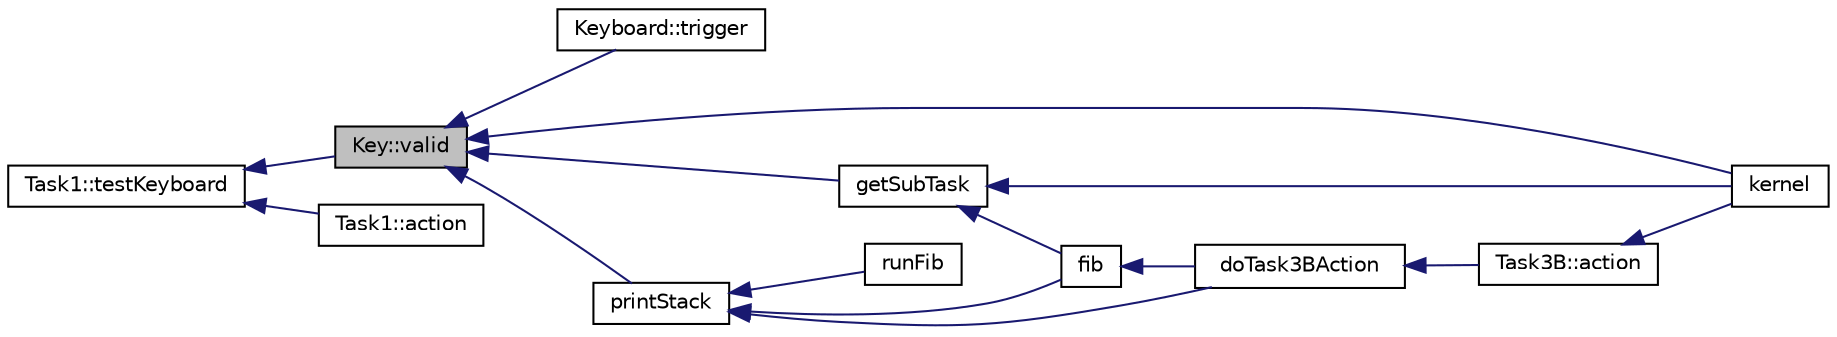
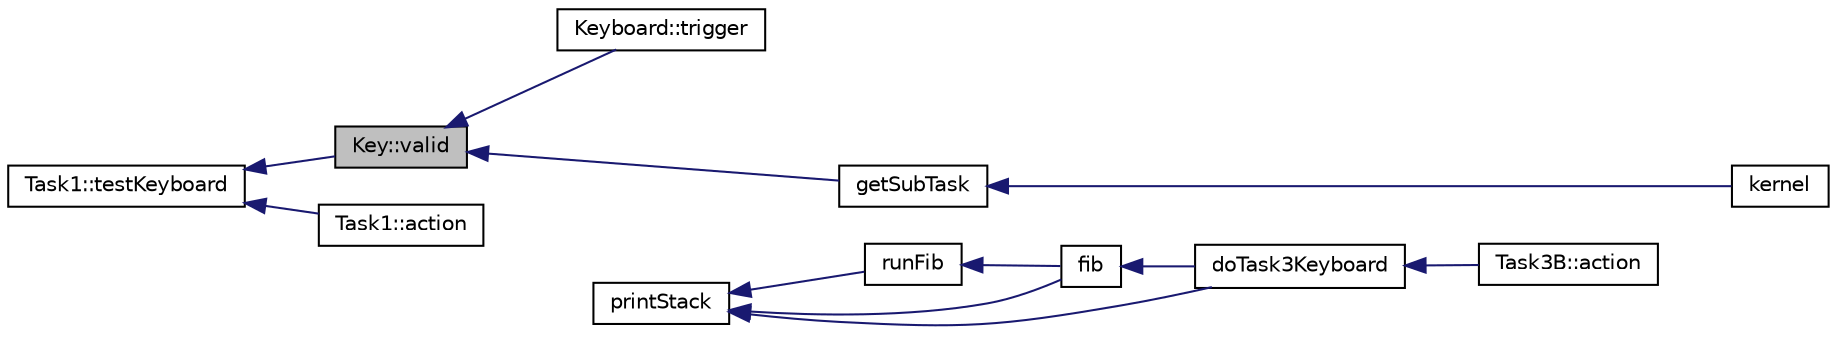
edge "kernel" -> "Key::valid": removed
edge "kernel" -> "Task3B::action": removed
edge "printStack" -> "Key::valid": removed
edge "fib" -> "getSubTask": now "fib" -> "runFib"
node "doTask3BAction": label "doTask3BAction" -> "doTask3Keyboard"
